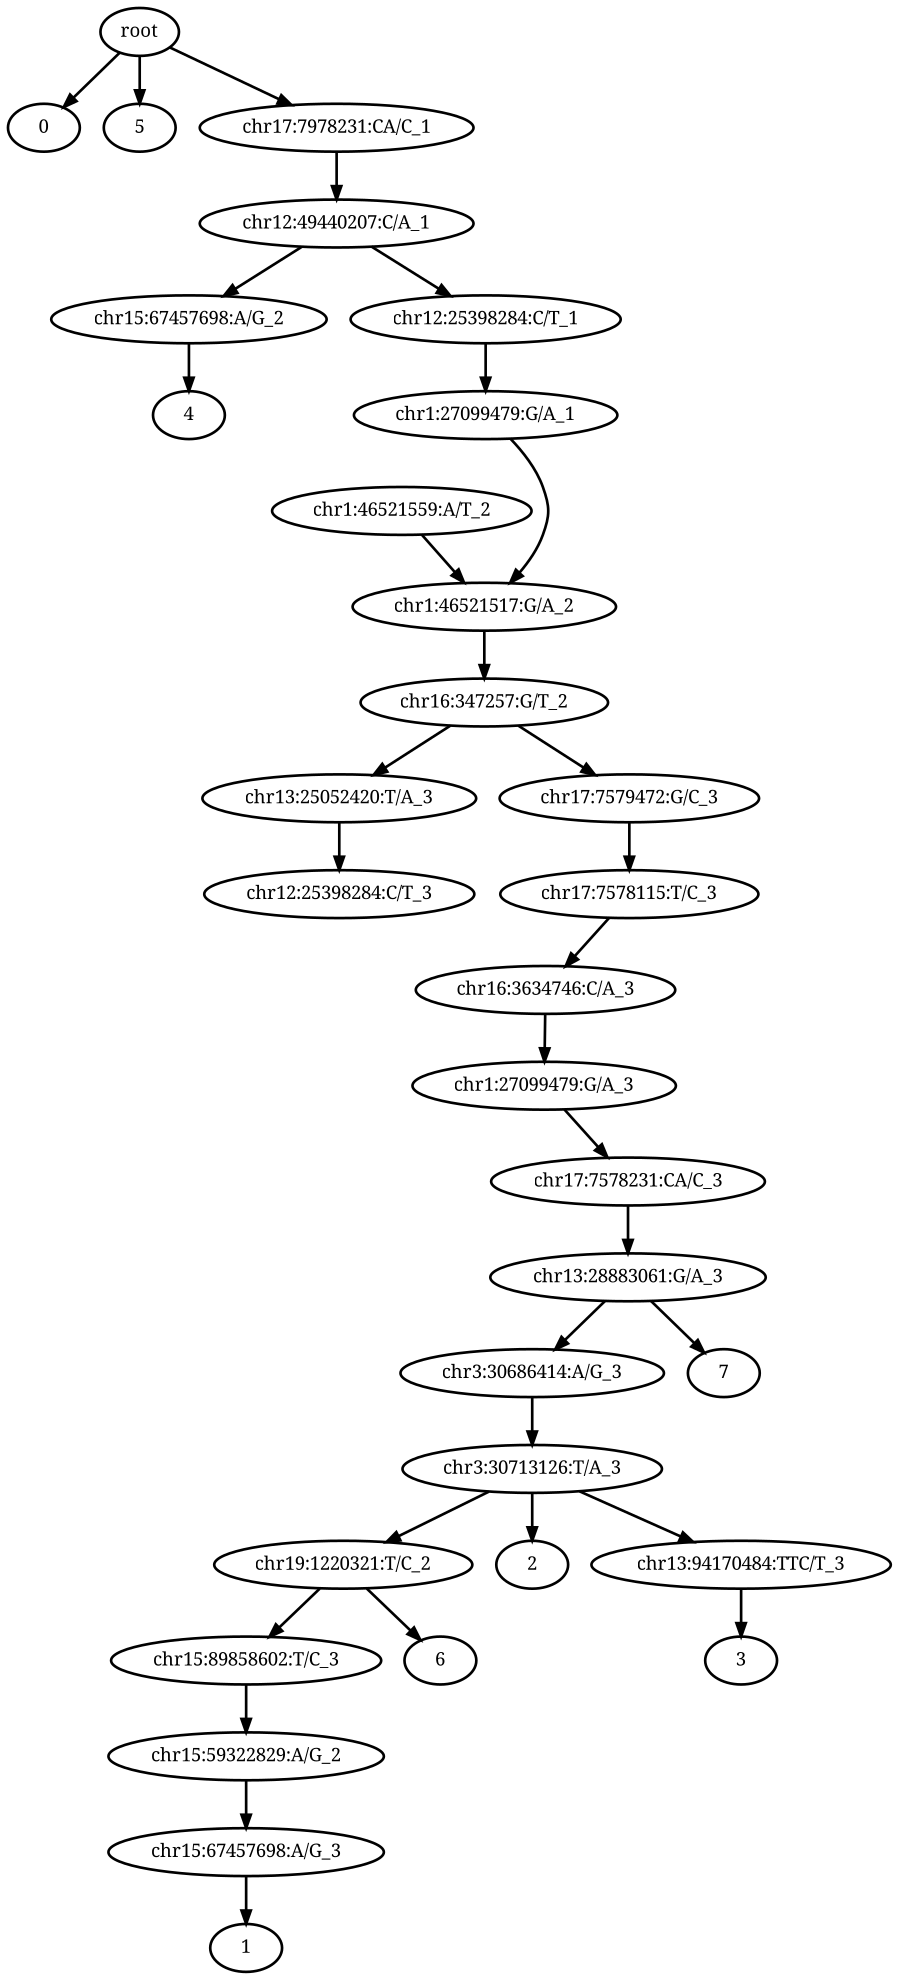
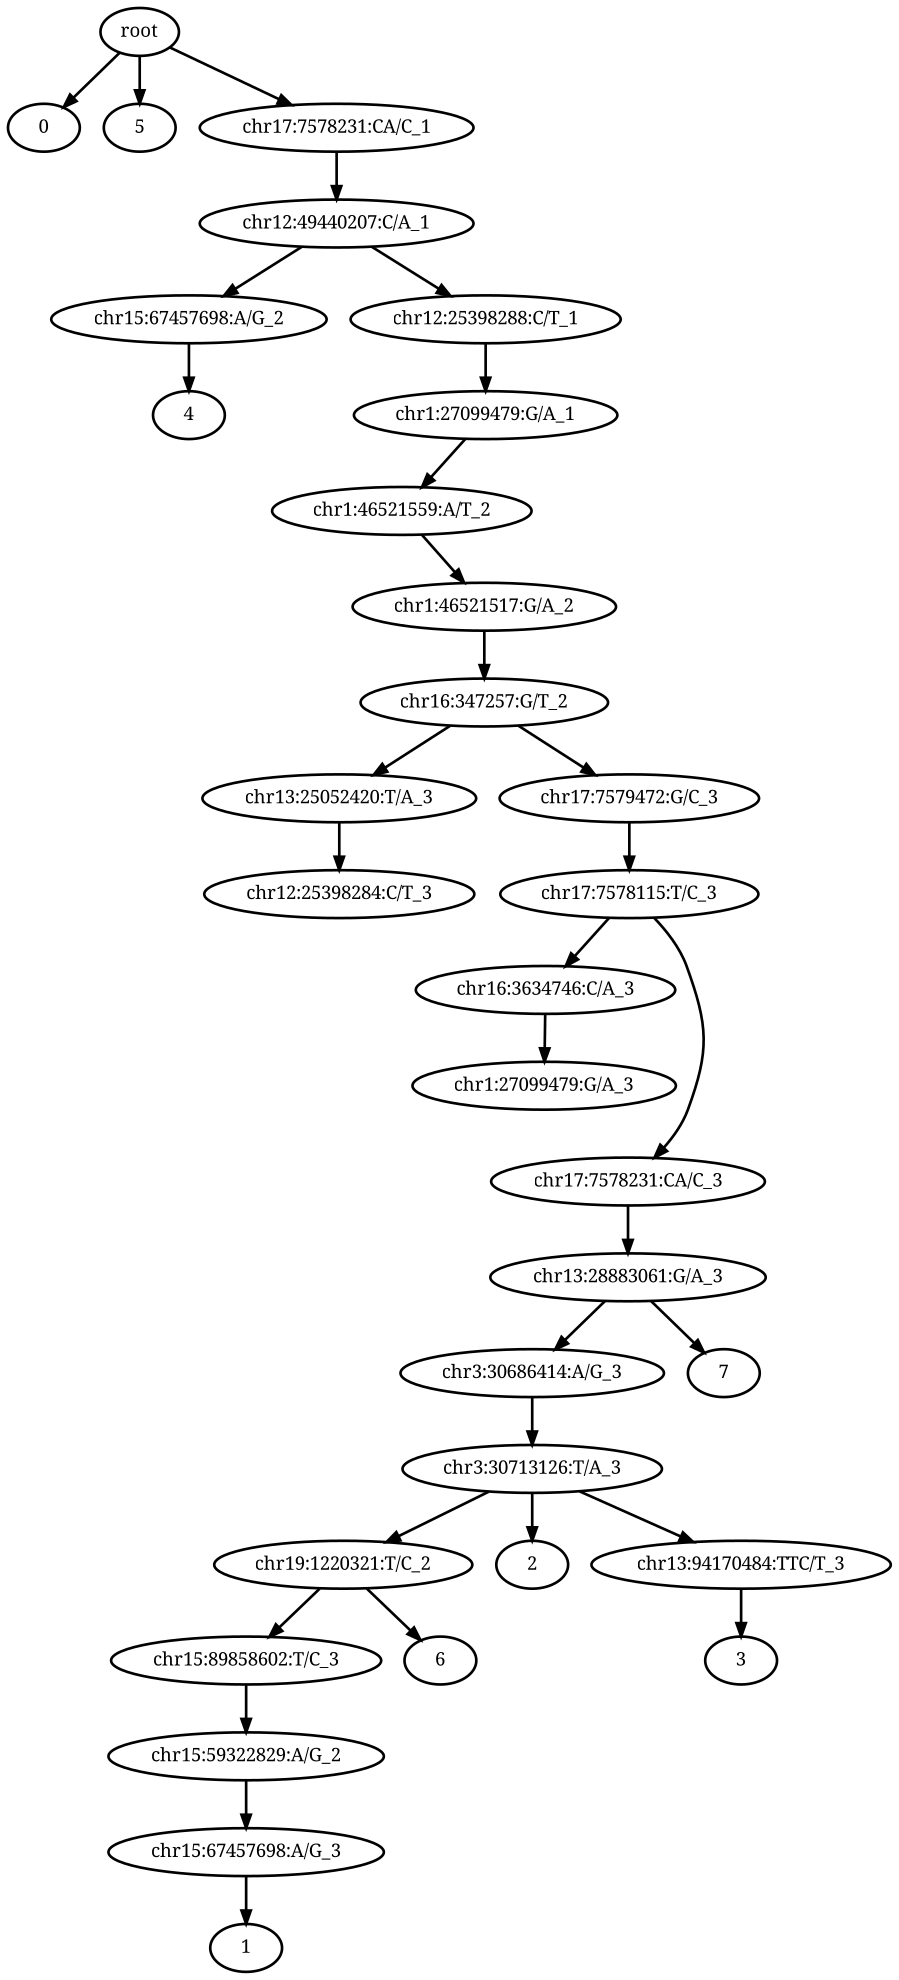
node "chr17:7978231:CA/C_1": label "chr17:7978231:CA/C_1" -> "chr17:7578231:CA/C_1"
node "chr12:25398284:C/T_1": label "chr12:25398284:C/T_1" -> "chr12:25398288:C/T_1"
edge "chr1:27099479:G/A_1" -> "chr1:46521517:G/A_2": now "chr1:27099479:G/A_1" -> "chr1:46521559:A/T_2"
edge "chr1:27099479:G/A_3" -> "chr17:7578231:CA/C_3": now "chr17:7578115:T/C_3" -> "chr17:7578231:CA/C_3"
